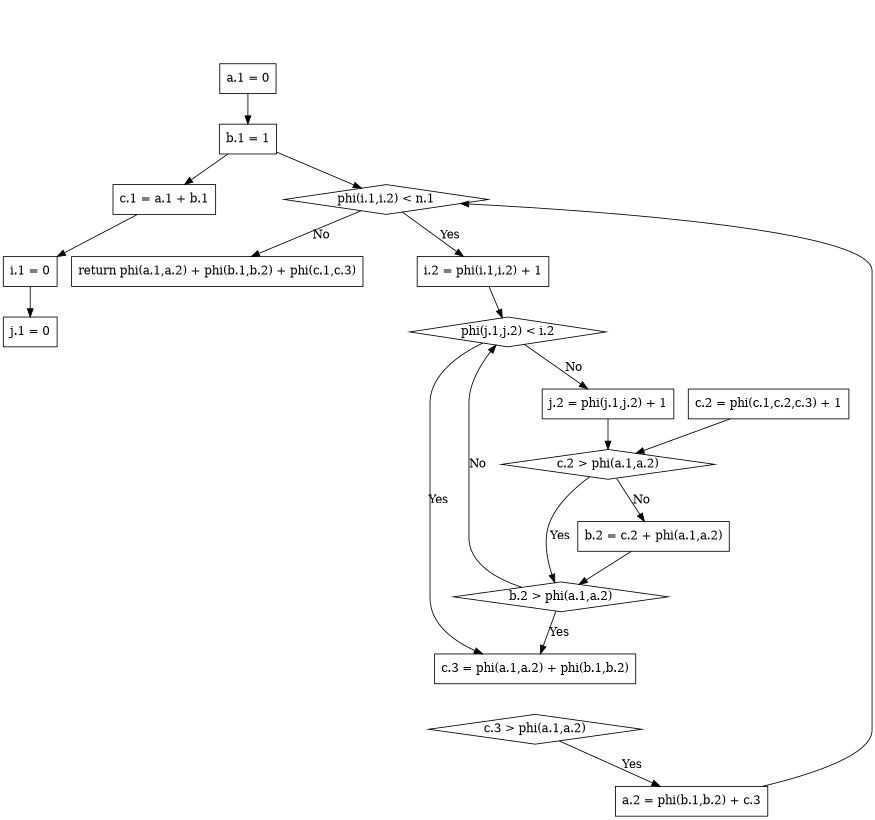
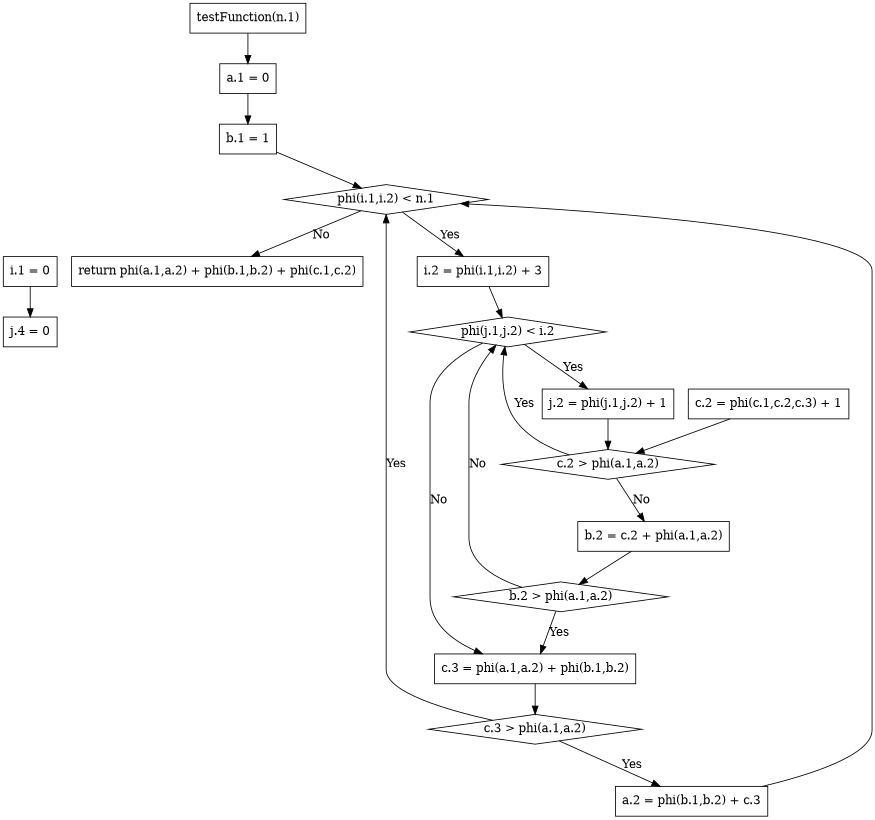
node "testFunction(n.1)": added
node "c.1 = a.1 + b.1": removed
node "return phi(a.1,a.2) + phi(b.1,b.2) + phi(c.1,c.3)": label "return phi(a.1,a.2) + phi(b.1,b.2) + phi(c.1,c.3)" -> "return phi(a.1,a.2) + phi(b.1,b.2) + phi(c.1,c.2)"
node "i.2 = phi(i.1,i.2) + 1": label "i.2 = phi(i.1,i.2) + 1" -> "i.2 = phi(i.1,i.2) + 3"
node "j.1 = 0": label "j.1 = 0" -> "j.4 = 0"
edge "phi(j.1,j.2) < i.2" -> "j.2 = phi(j.1,j.2) + 1": label "No" -> "Yes"
edge "phi(j.1,j.2) < i.2" -> "c.3 = phi(a.1,a.2) + phi(b.1,b.2)": label "Yes" -> "No"
edge "c.3 > phi(a.1,a.2)" -> "phi(i.1,i.2) < n.1": added, label "Yes"
edge "c.2 > phi(a.1,a.2)" -> "b.2 > phi(a.1,a.2)": now "c.2 > phi(a.1,a.2)" -> "phi(j.1,j.2) < i.2"
edge "c.3 = phi(a.1,a.2) + phi(b.1,b.2)" -> "c.3 > phi(a.1,a.2)": added
